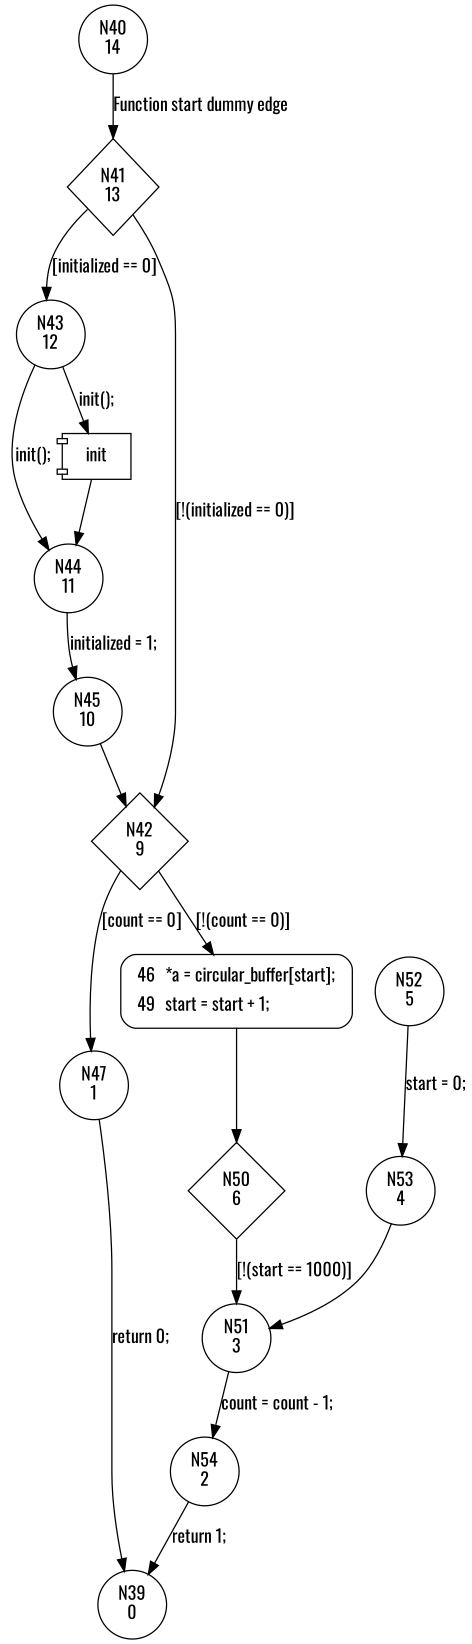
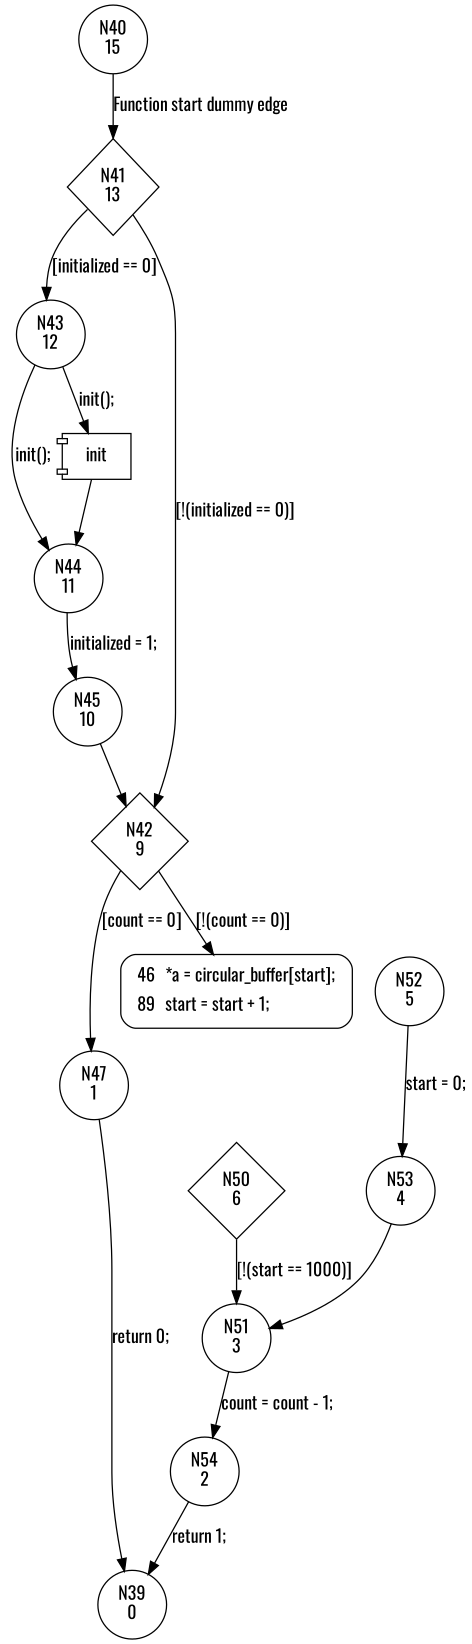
node "N40 14": label "N40 14" -> "N40 15"
node "46": text "49" -> "89"
edge "46" -> "N50 6": removed
